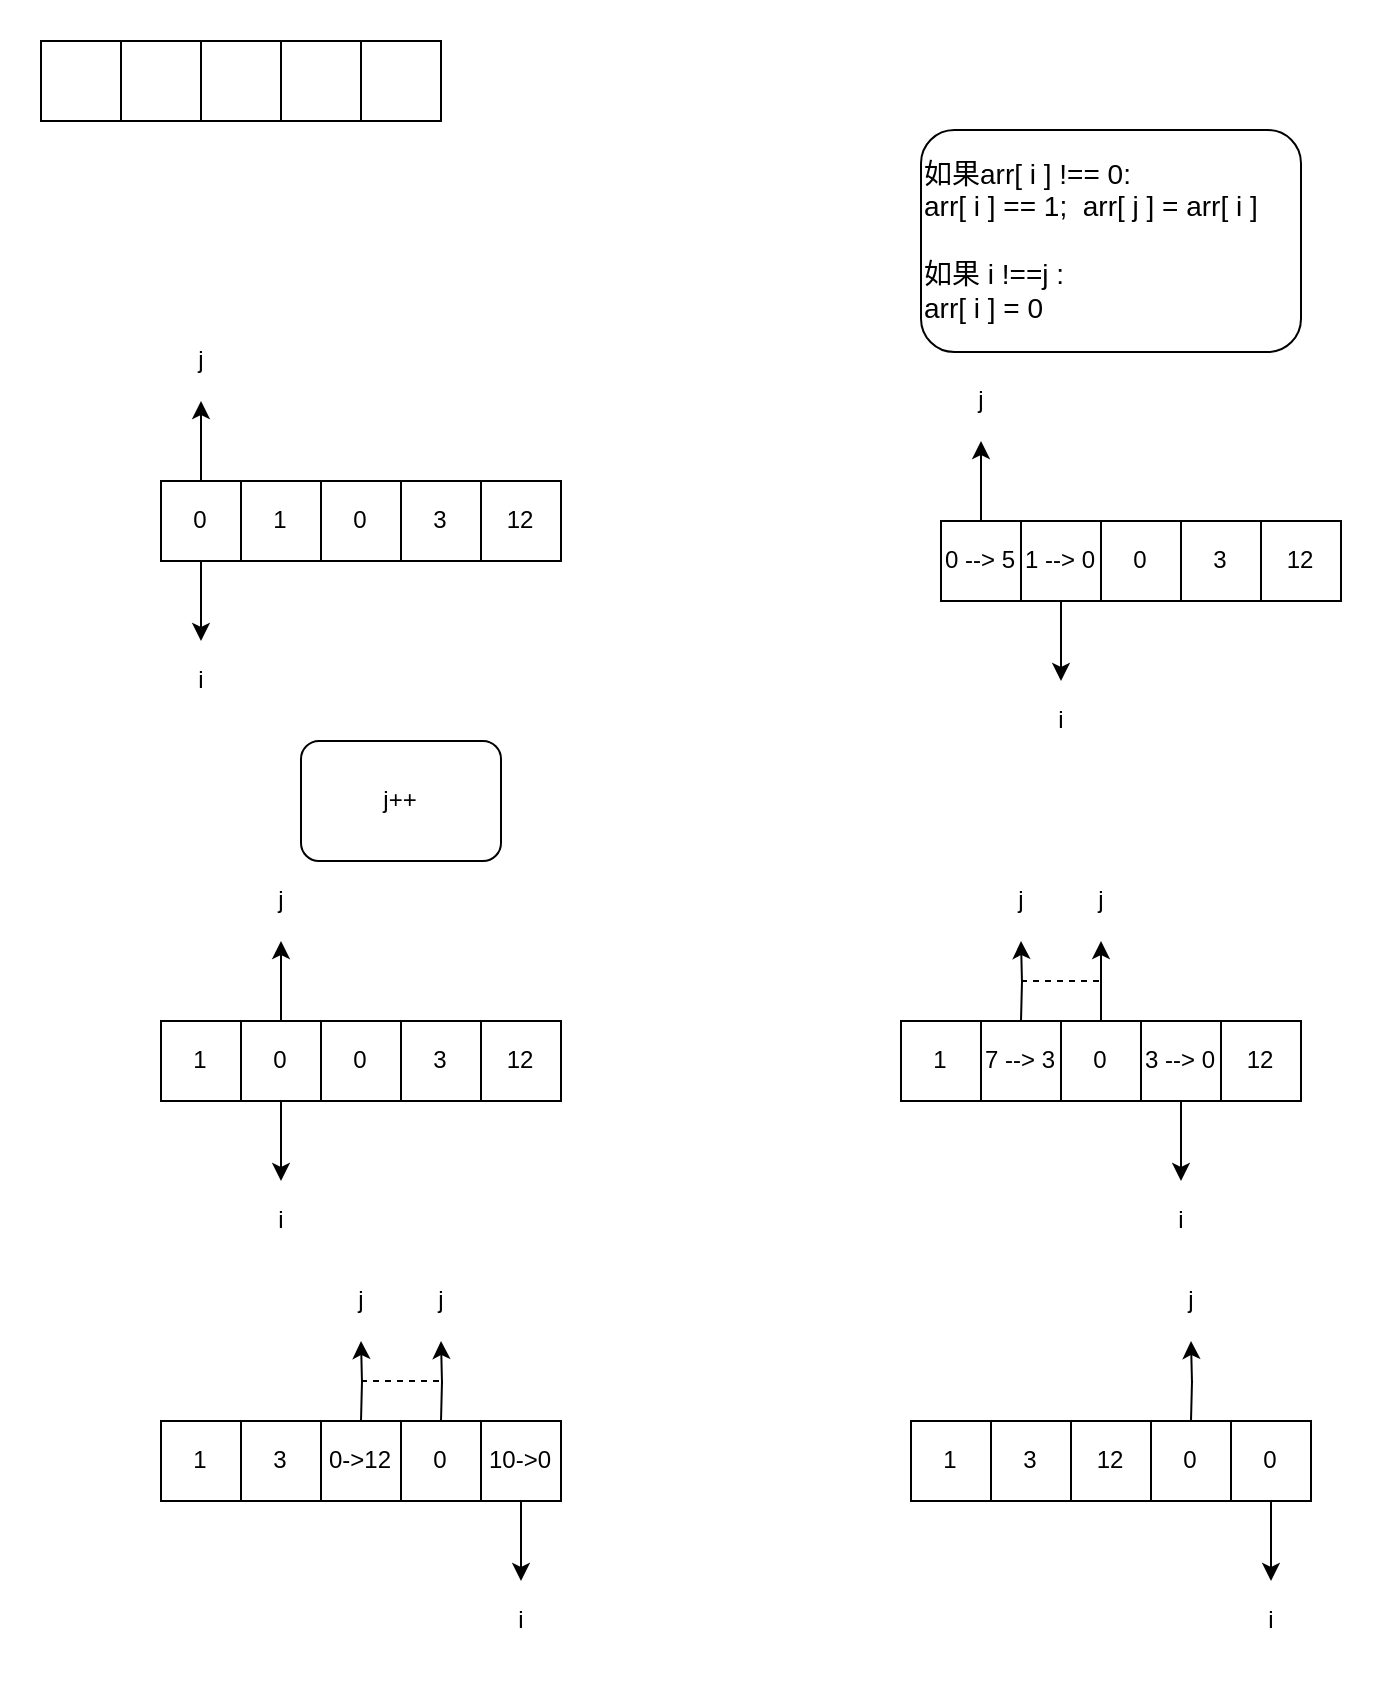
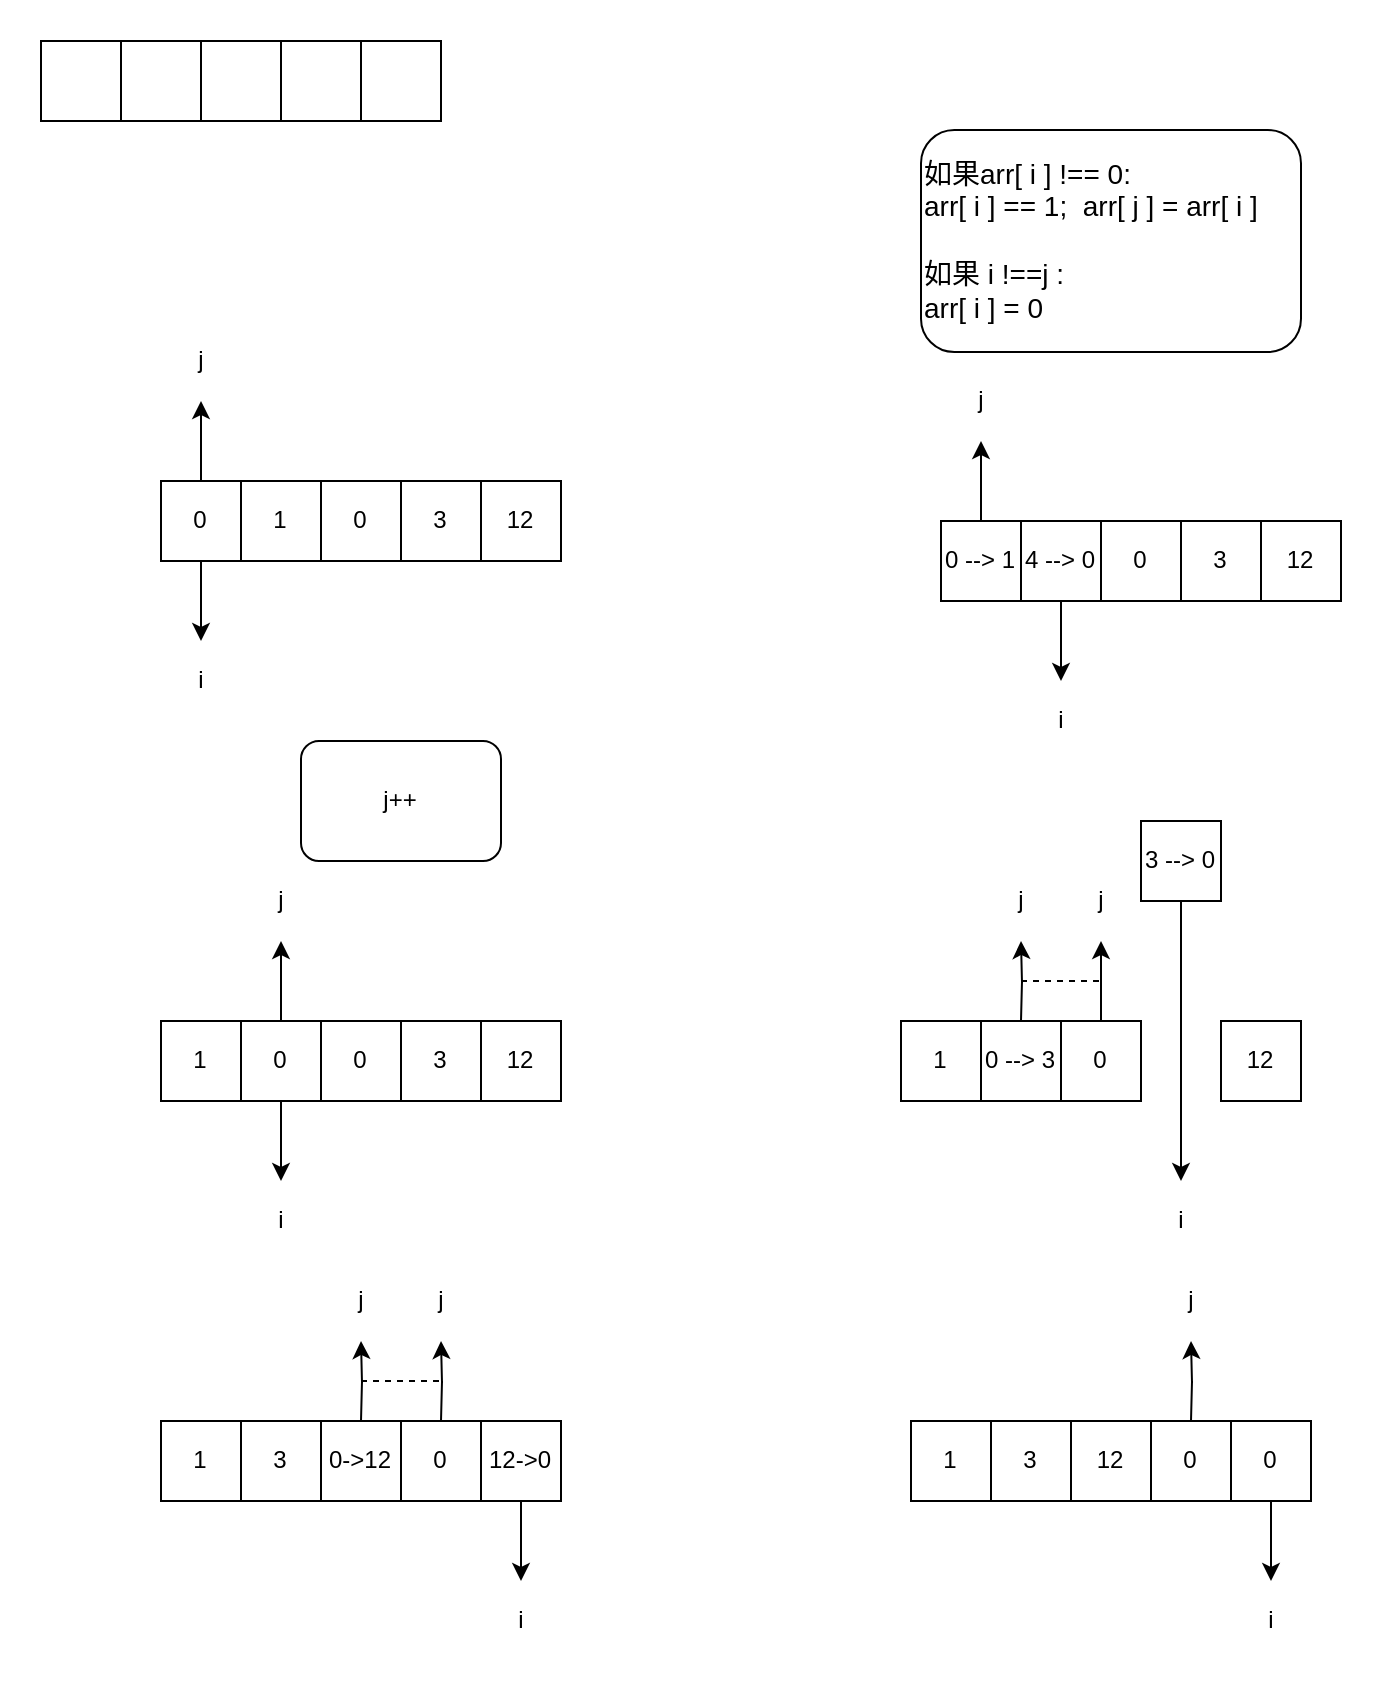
node "0 --> 5": label "0 --> 5" -> "0 --> 1"
node "1 --> 0": label "1 --> 0" -> "4 --> 0"
node "7 --> 3": label "7 --> 3" -> "0 --> 3"
node "3 --> 0": moved (1181, 1061) -> (1181, 861)
node "10->0": label "10->0" -> "12->0"
